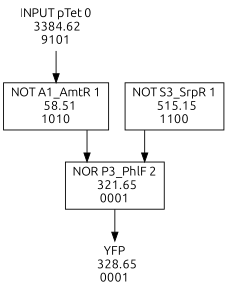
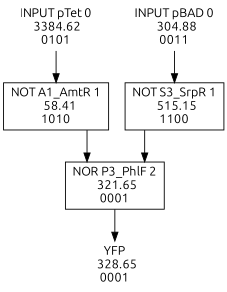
node "INPUT pTet 0 3384.62 9101": label "INPUT pTet 0 3384.62 9101" -> "INPUT pTet 0 3384.62 0101"
node "INPUT pBAD 0 304.88 0011": added
node "NOT A1_AmtR 1 58.51 1010": label "NOT A1_AmtR 1 58.51 1010" -> "NOT A1_AmtR 1 58.41 1010"
